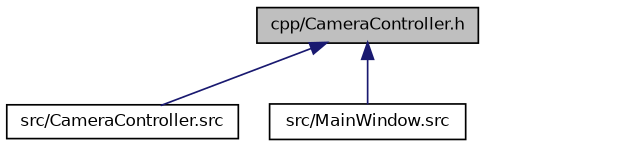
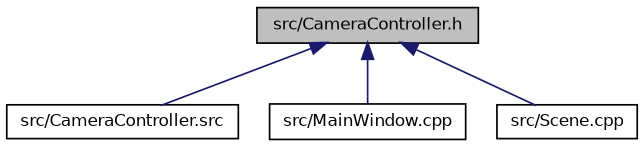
node "cpp/CameraController.h": label "cpp/CameraController.h" -> "src/CameraController.h"
node "src/MainWindow.src": label "src/MainWindow.src" -> "src/MainWindow.cpp"
node "src/Scene.cpp": added
